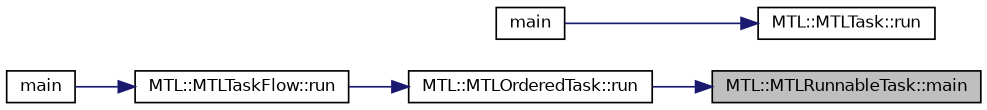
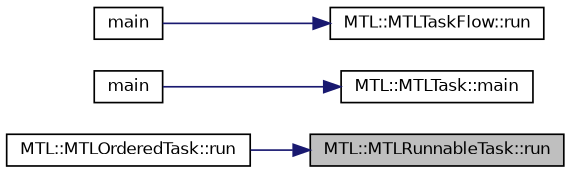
node "MTL::MTLTask::run": label "MTL::MTLTask::run" -> "MTL::MTLTask::main"
edge "MTL::MTLTaskFlow::run" -> "MTL::MTLOrderedTask::run": removed
node "MTL::MTLRunnableTask::main": label "MTL::MTLRunnableTask::main" -> "MTL::MTLRunnableTask::run"
